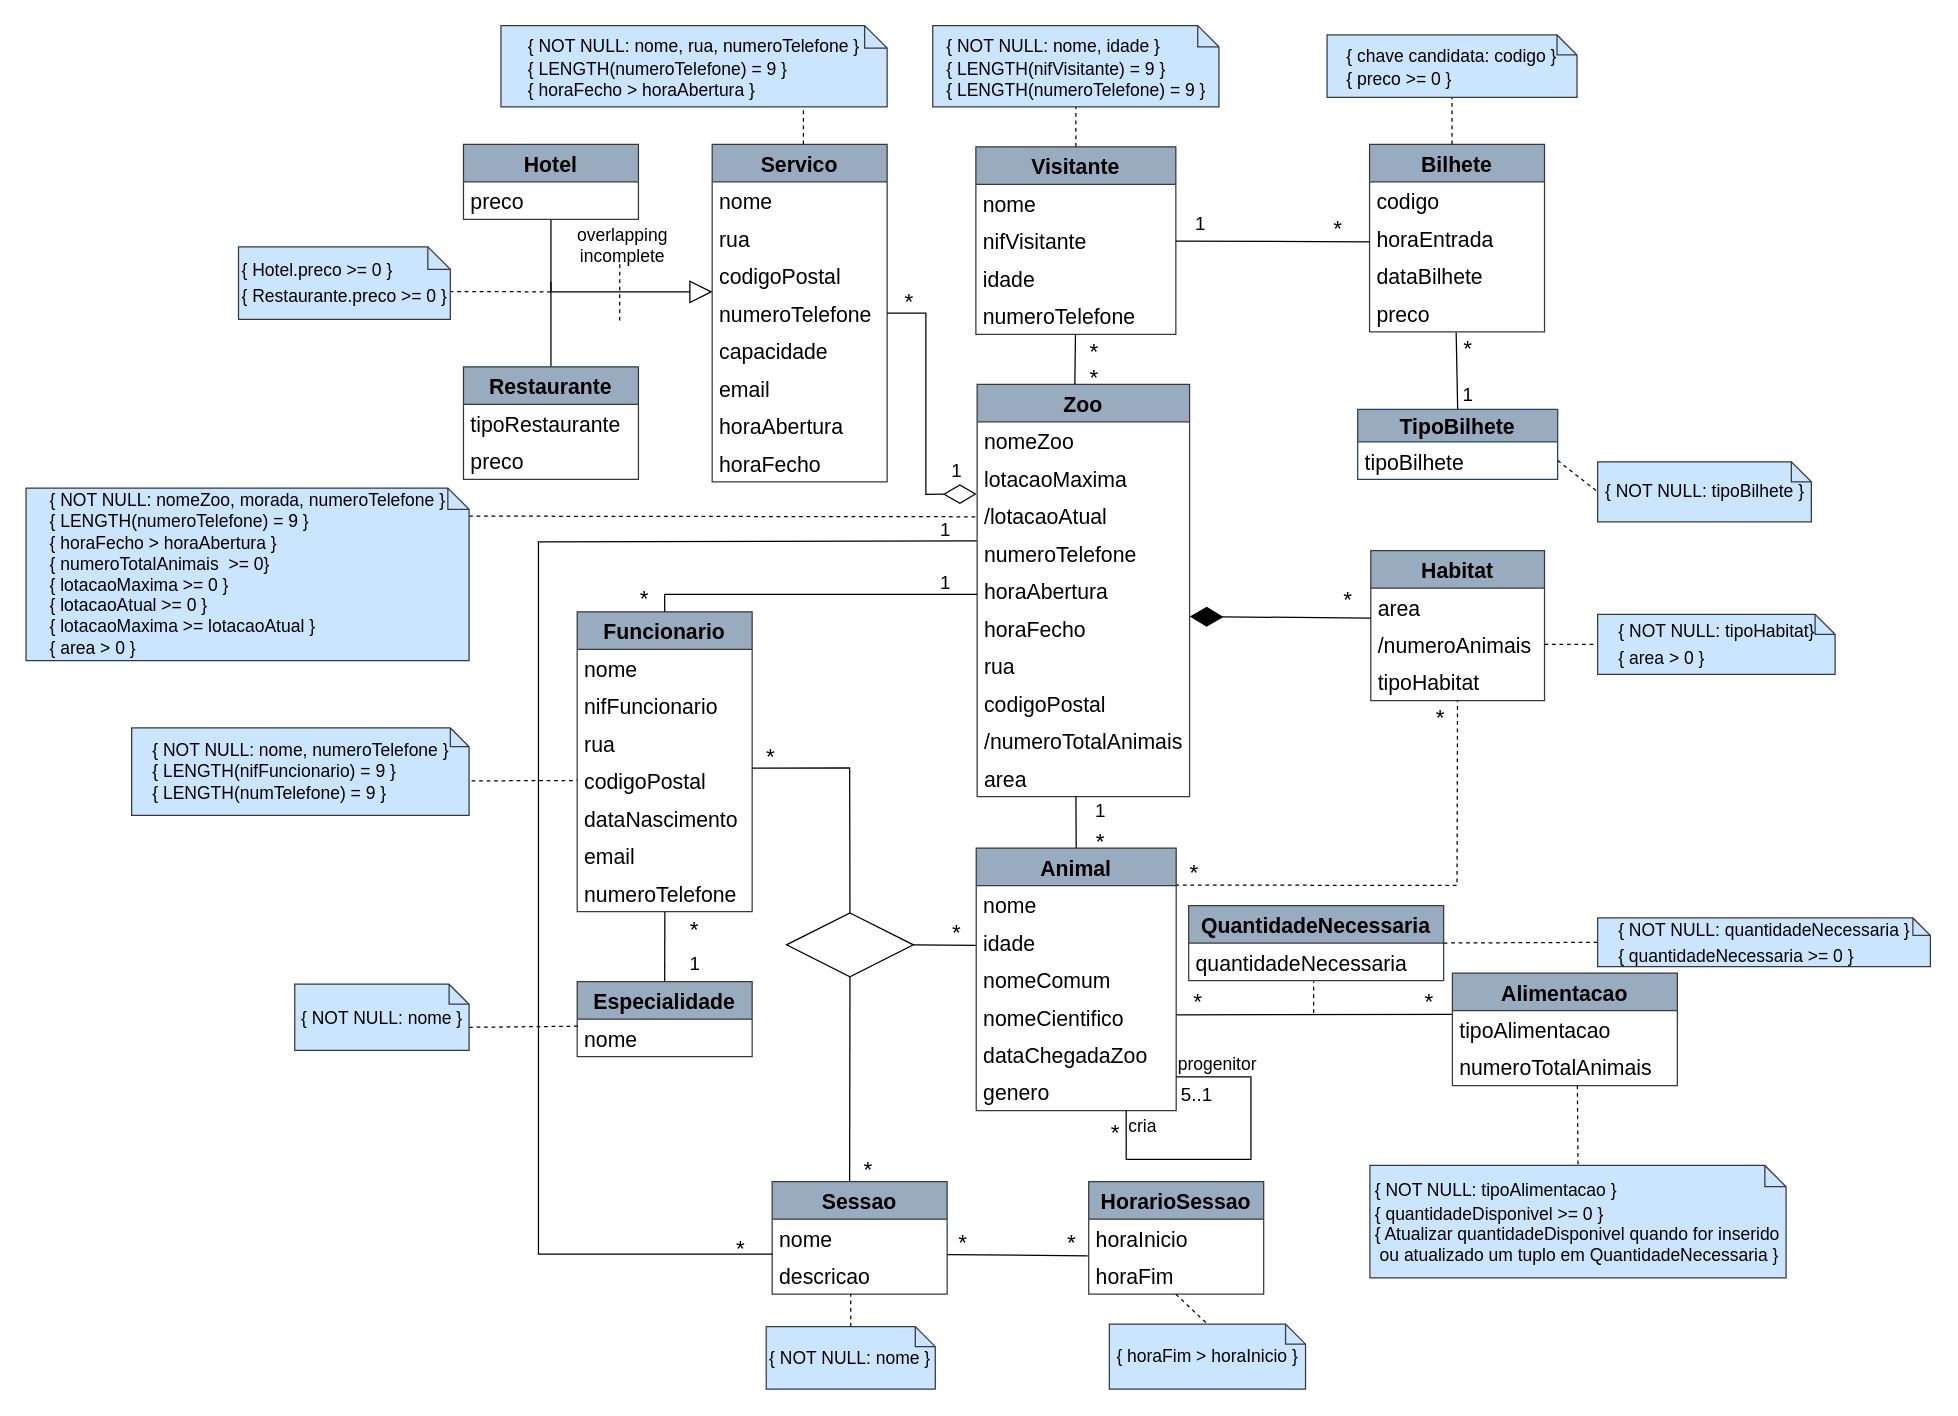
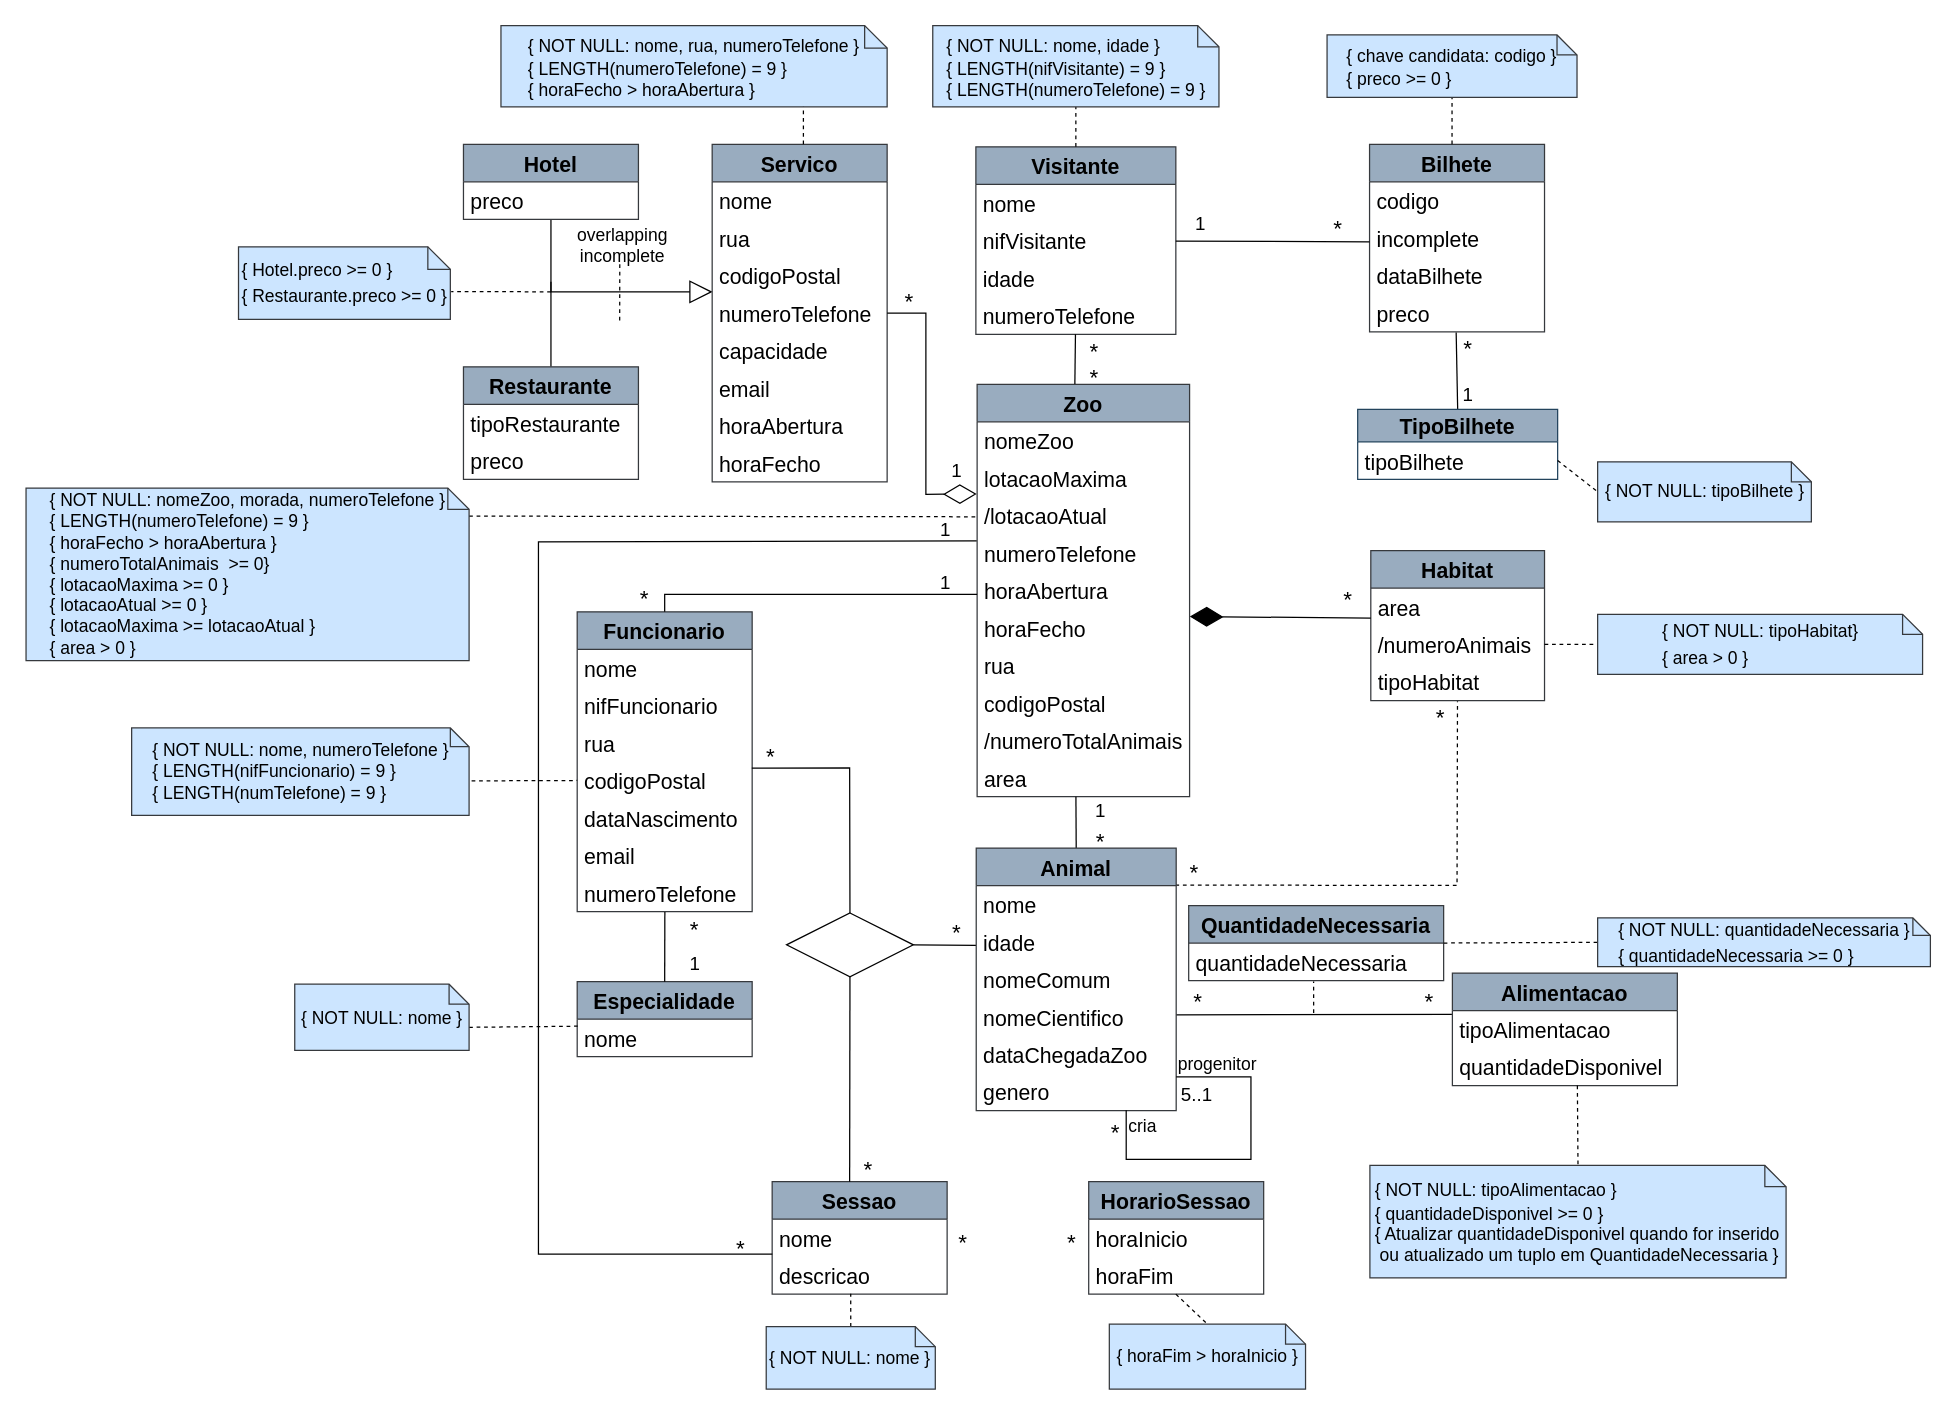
node "horaEntrada": label "horaEntrada" -> "incomplete"
node "{ NOT NULL: tipoHabitat} { area > 0 }": size 238x60 -> 325x60
node "numeroTotalAnimais": label "numeroTotalAnimais" -> "quantidadeDisponivel"
edge "horaInicio" -- "descricao": removed
